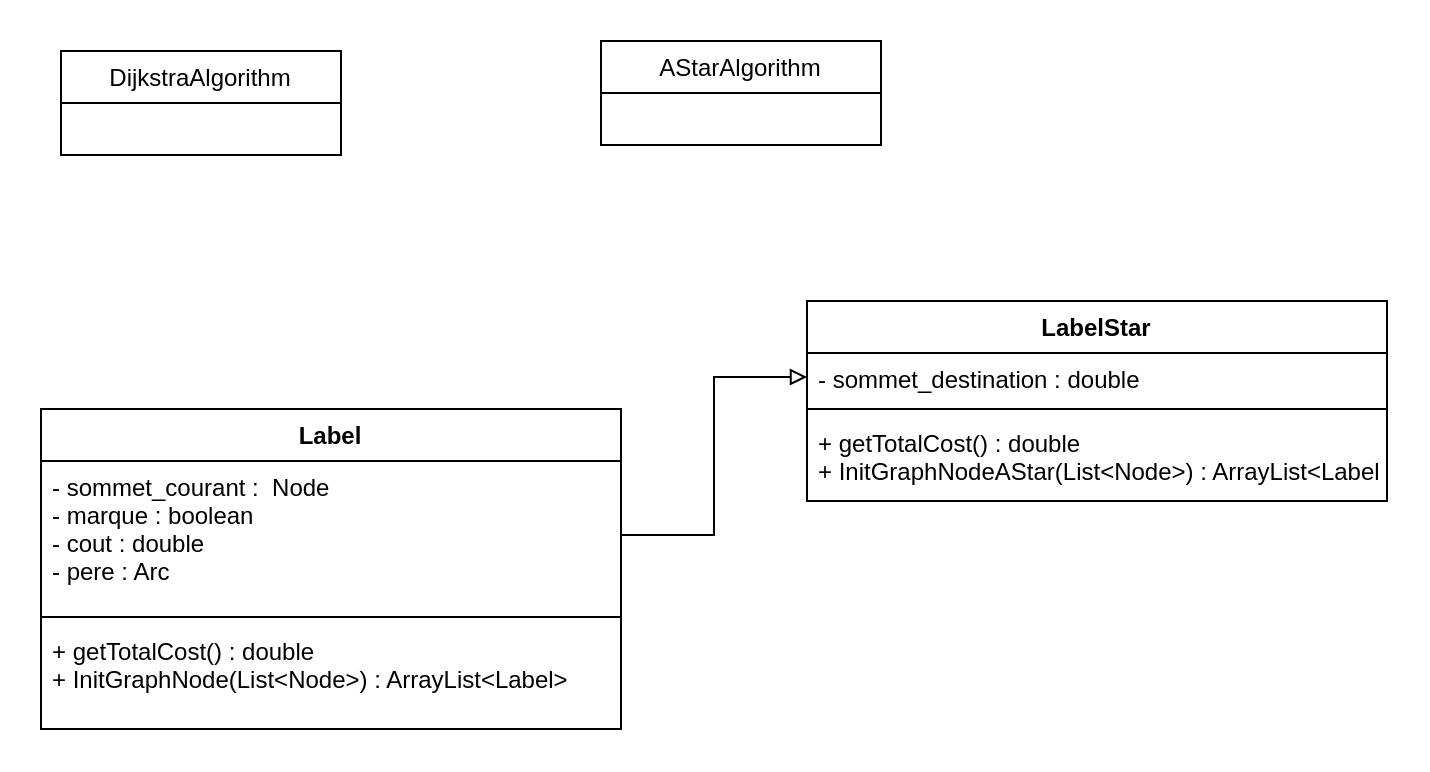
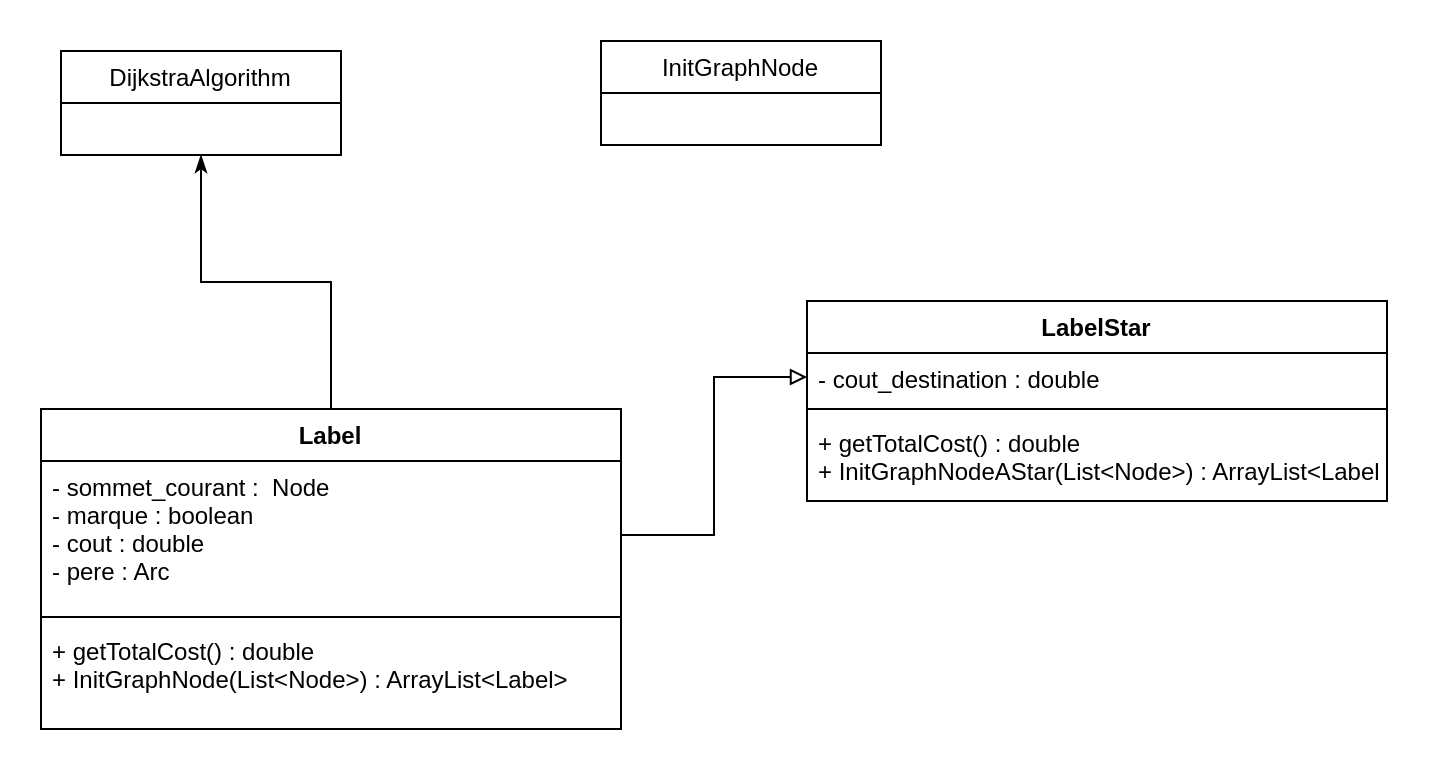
node "AStarAlgorithm": label "AStarAlgorithm" -> "InitGraphNode"
edge "Label" -> "DijkstraAlgorithm": added
node "- sommet_destination : double": label "- sommet_destination : double" -> "- cout_destination : double"
